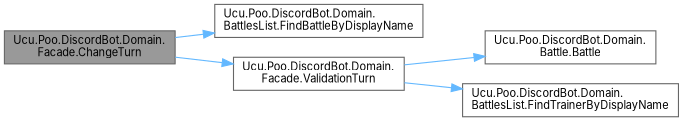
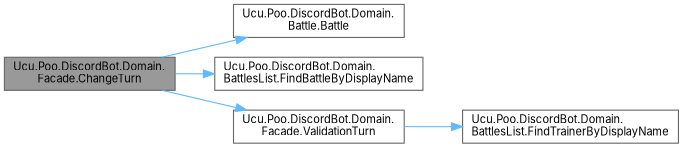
edge "Ucu.Poo.DiscordBot.Domain. Facade.ValidationTurn" -> "Ucu.Poo.DiscordBot.Domain. Battle.Battle": now "Ucu.Poo.DiscordBot.Domain. Facade.ChangeTurn" -> "Ucu.Poo.DiscordBot.Domain. Battle.Battle"
